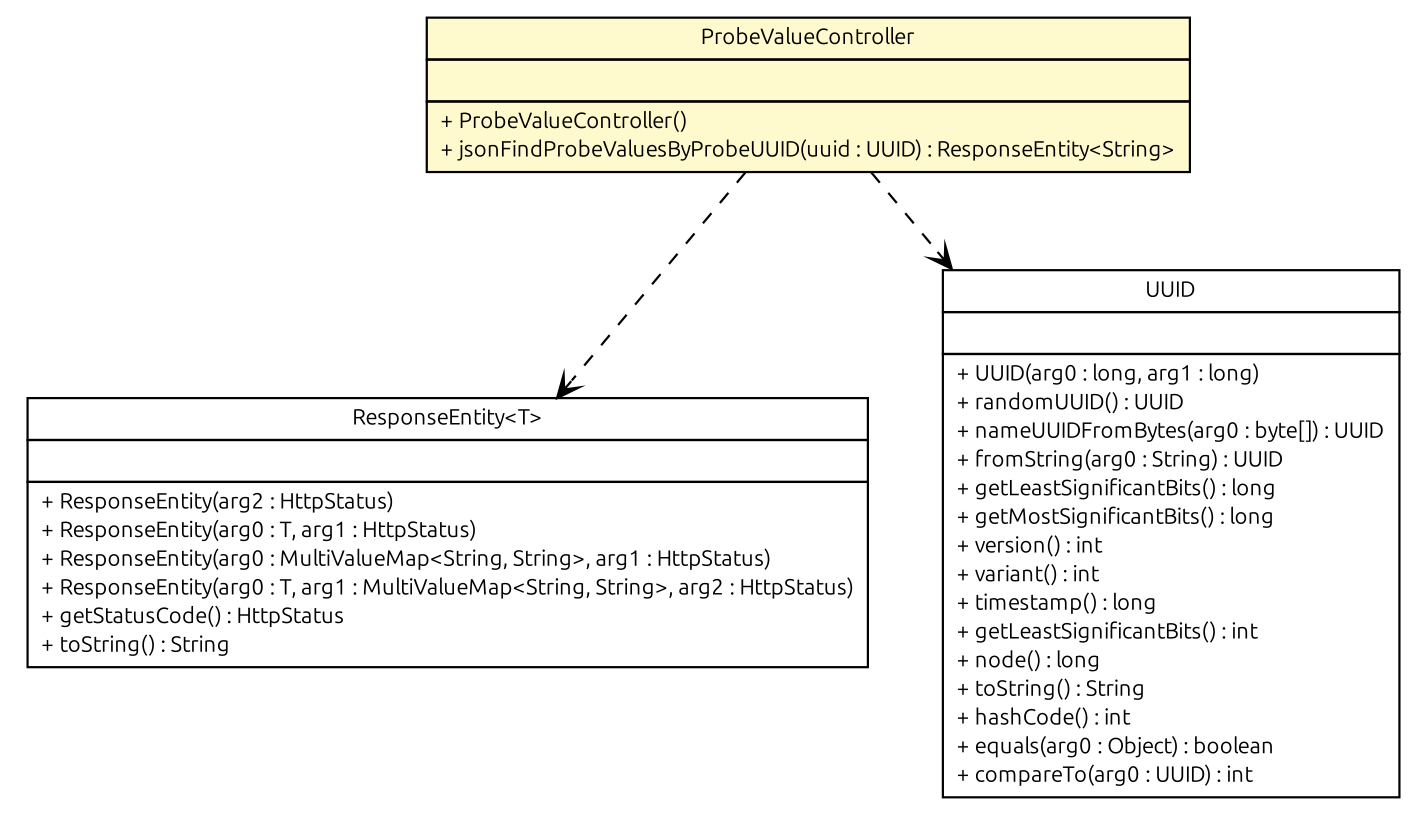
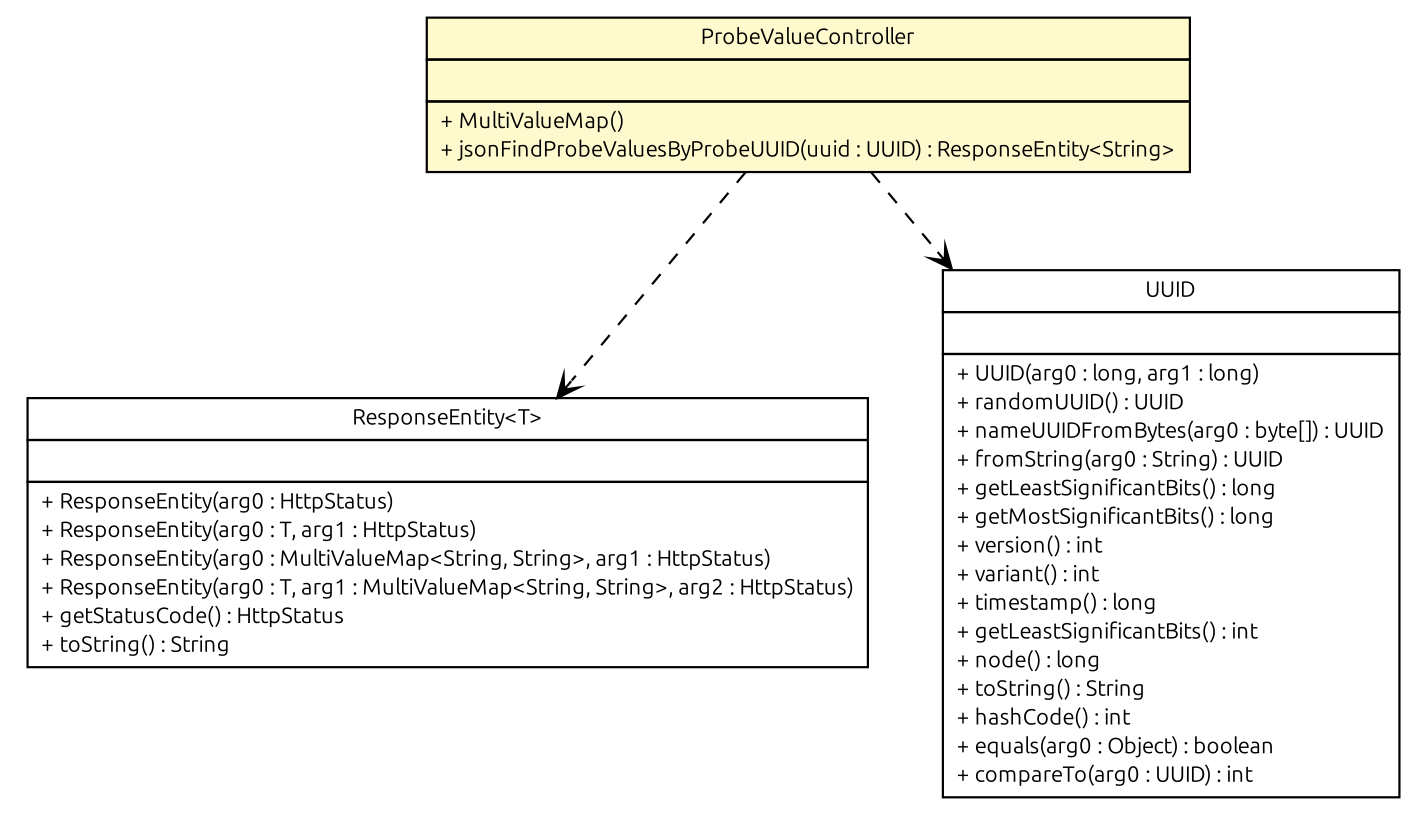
node "ProbeValueController": text "+ ProbeValueController()" -> "+ MultiValueMap()"
node "ResponseEntity<T>": text "+ ResponseEntity(arg2 : HttpStatus)" -> "+ ResponseEntity(arg0 : HttpStatus)"
